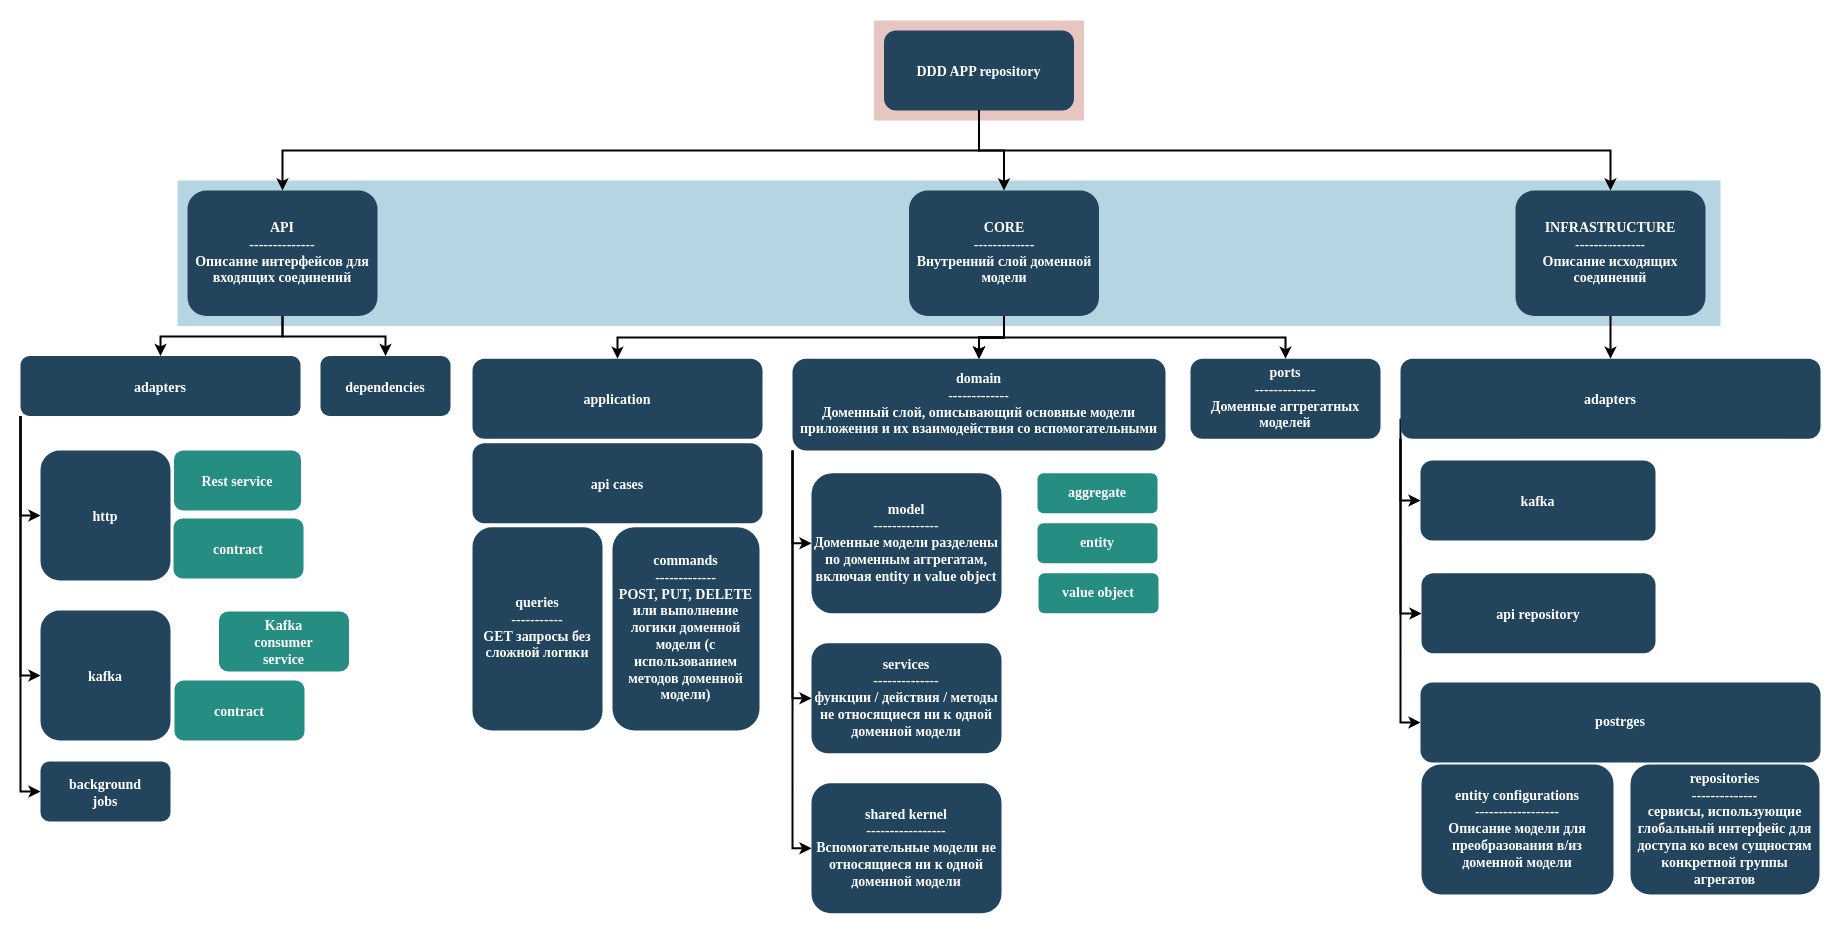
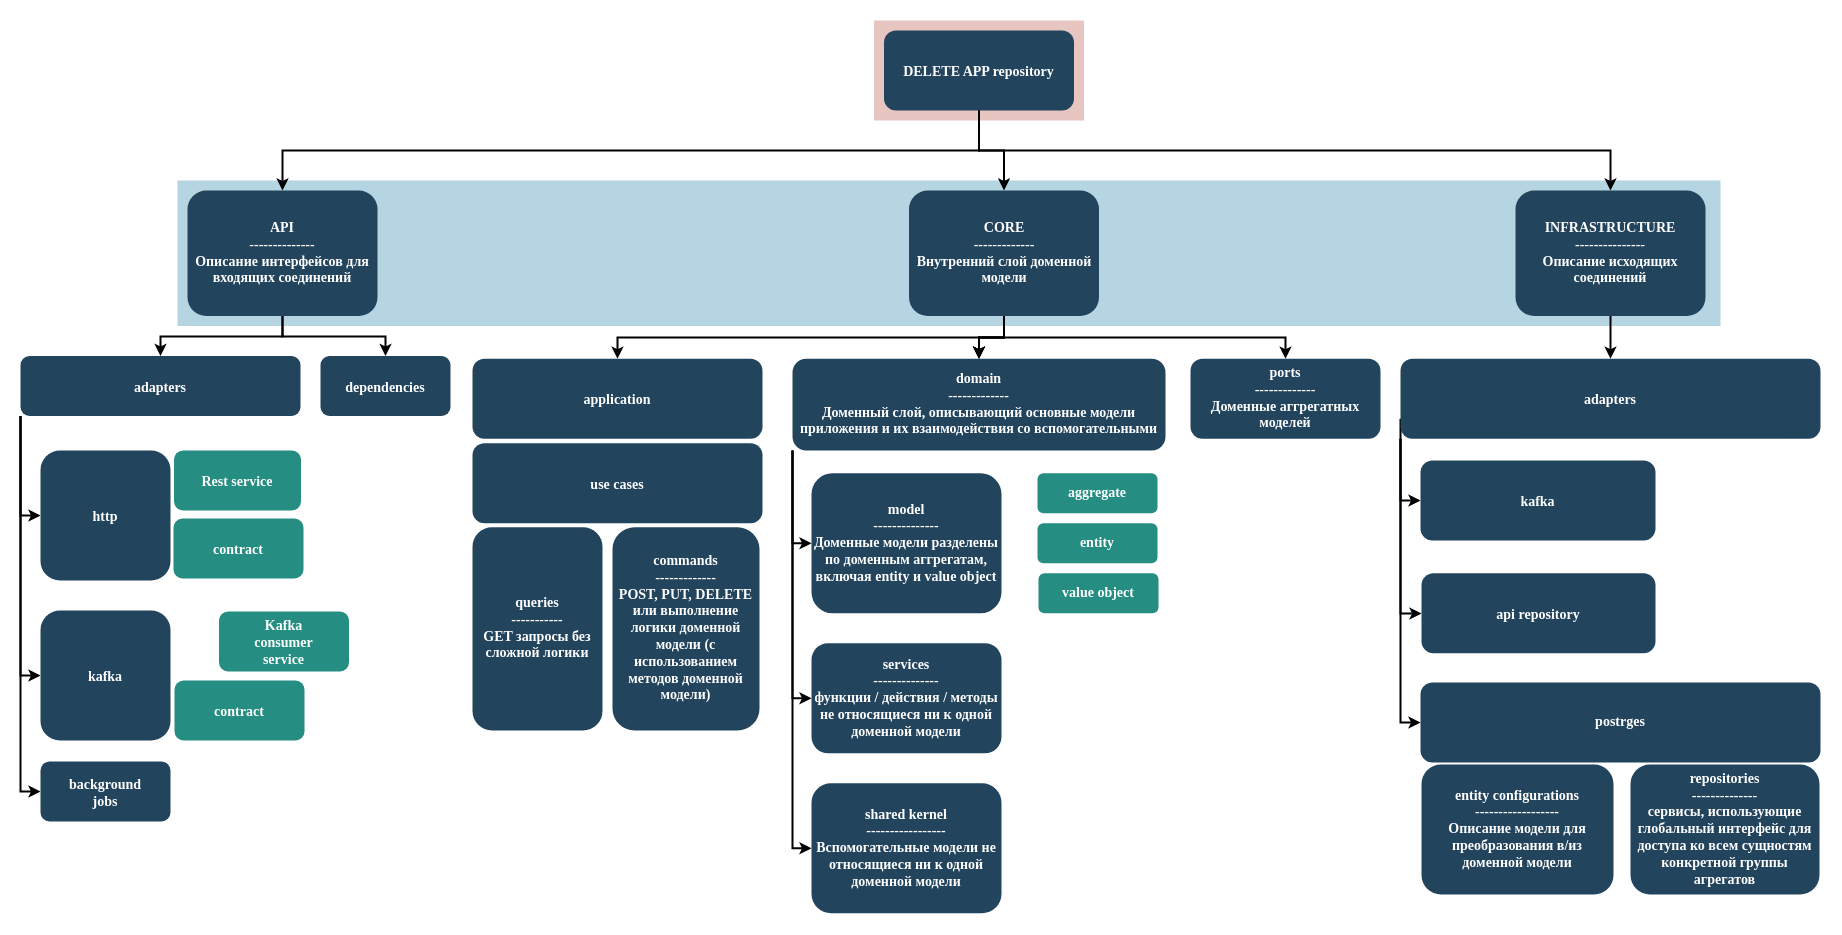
node "DDD APP repository": label "DDD APP repository" -> "DELETE APP repository"
node "api cases": label "api cases" -> "use cases"
